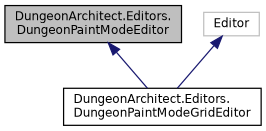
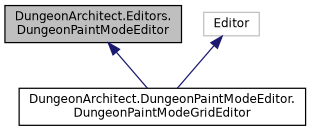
node "DungeonArchitect.Editors. DungeonPaintModeGridEditor": label "DungeonArchitect.Editors. DungeonPaintModeGridEditor" -> "DungeonArchitect.DungeonPaintModeEditor. DungeonPaintModeGridEditor"
